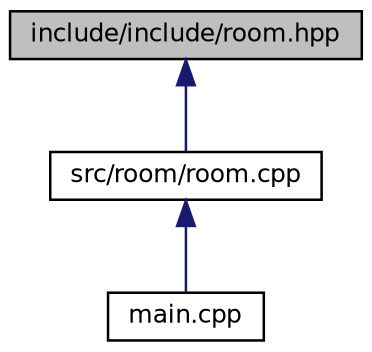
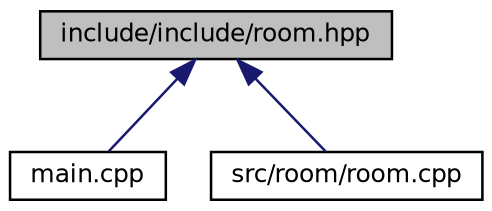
edge "main.cpp" -> "src/room/room.cpp": now "main.cpp" -> "include/include/room.hpp"
